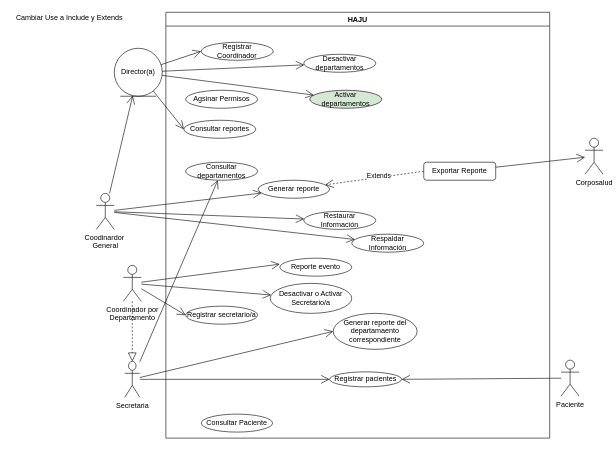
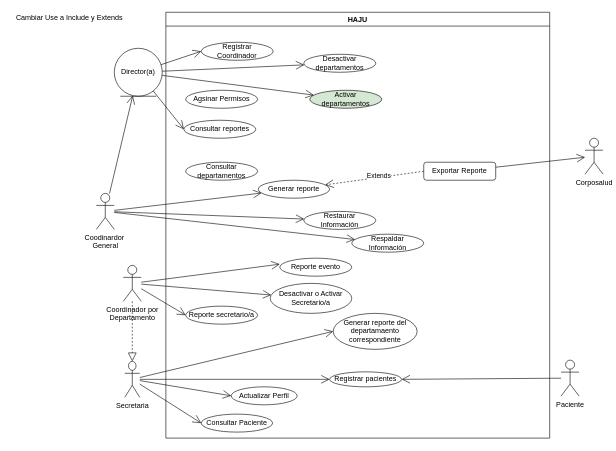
edge "Secretaria" -> "Consultar departamentos": now "Secretaria" -> "Consultar Paciente"
node "Registrar secretario/a": label "Registrar secretario/a" -> "Reporte secretario/a"
edge "Secretaria" -> "Actualizar Perfil": added
node "Actualizar Perfil": added
